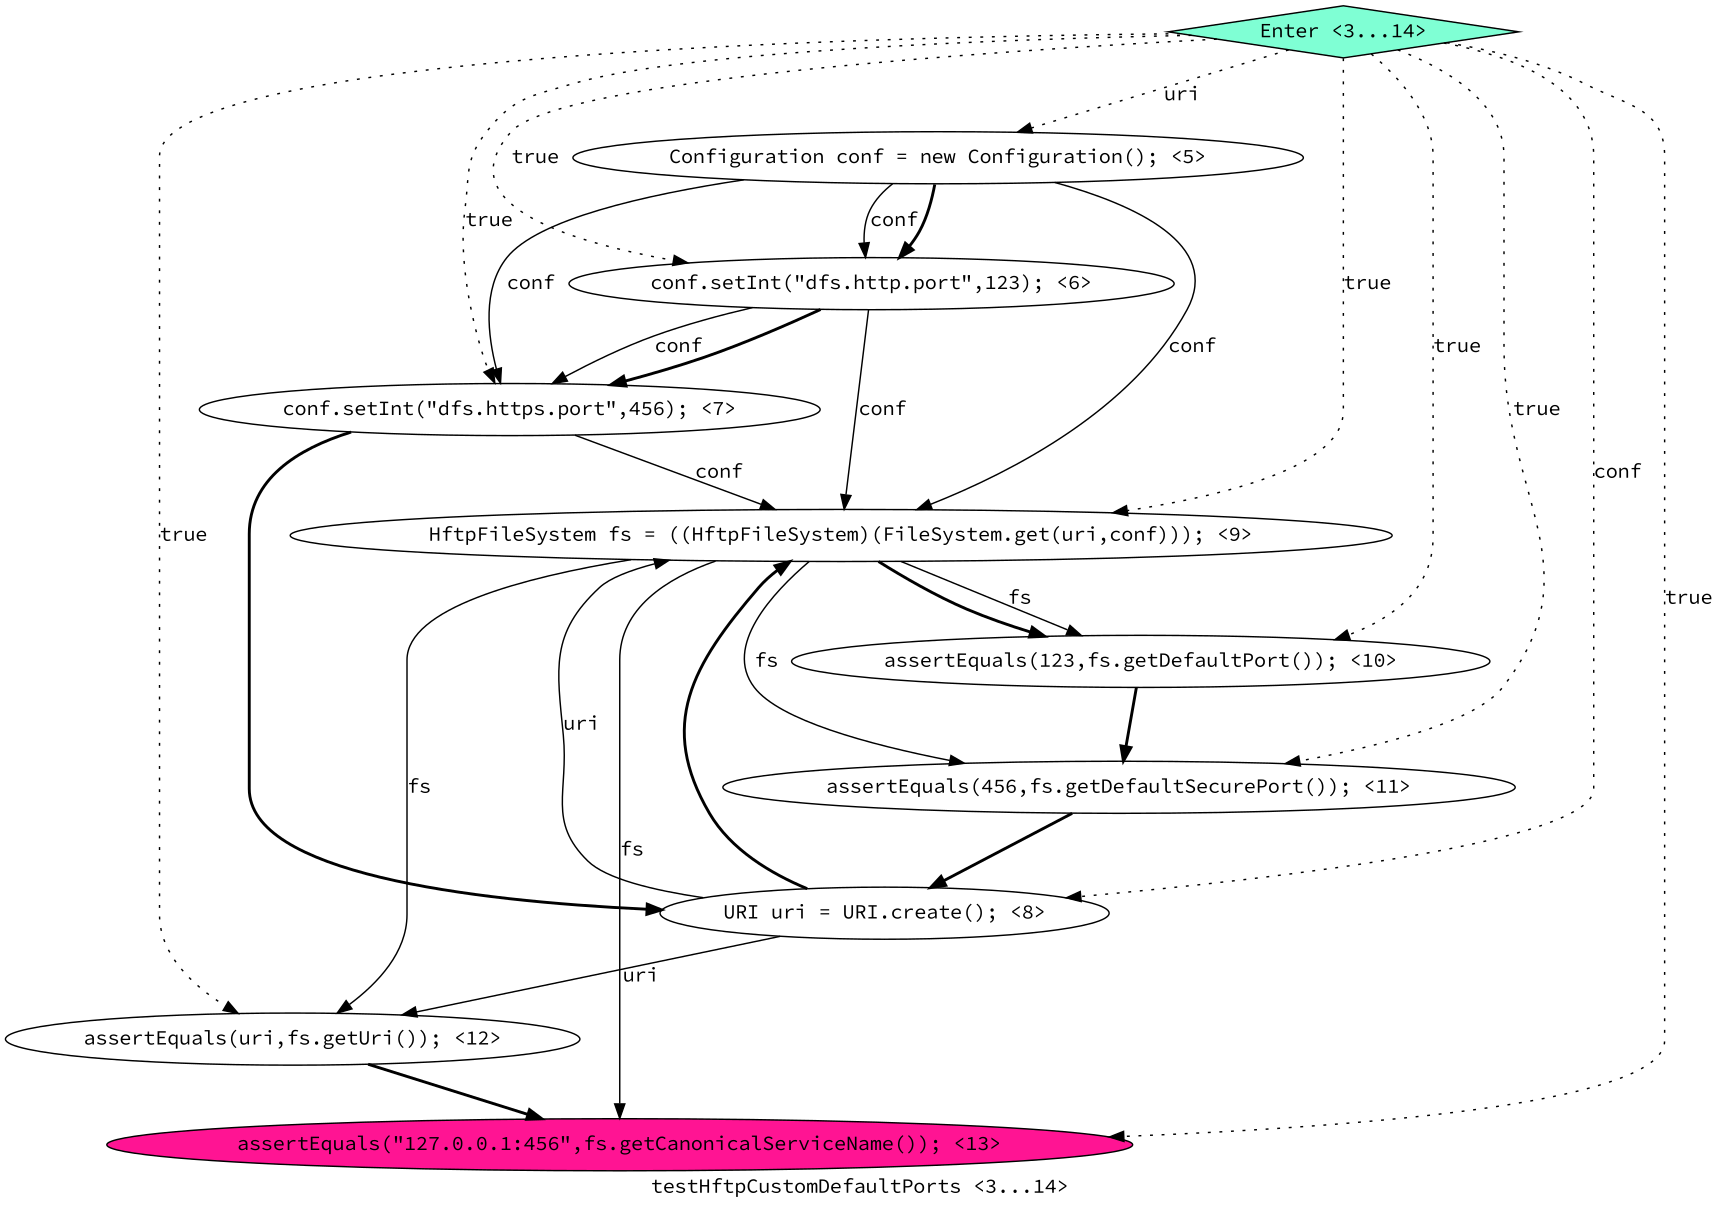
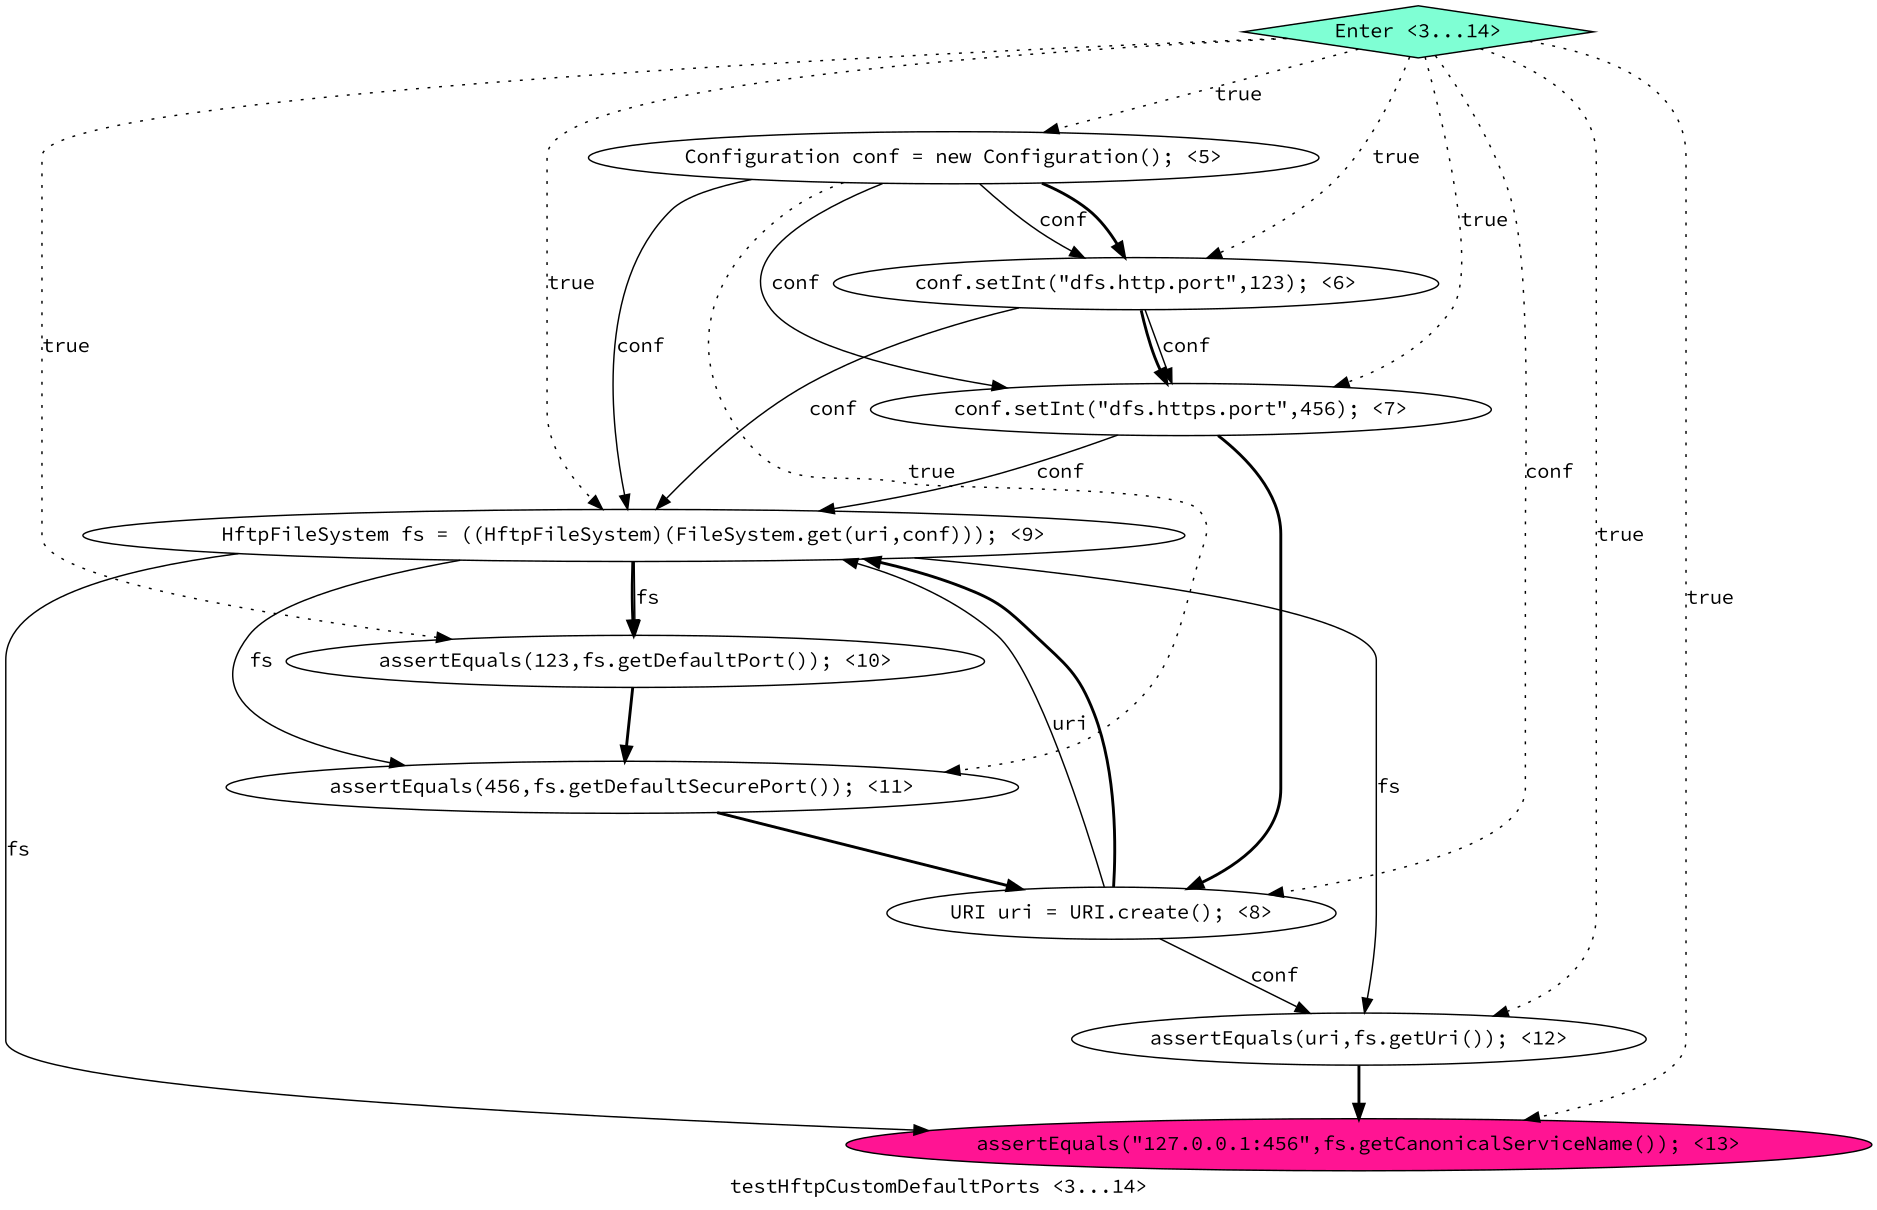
edge "Enter <3...14>" -> "Configuration conf = new Configuration(); <5>": label "uri" -> "true"
edge "Enter <3...14>" -> "assertEquals(456,fs.getDefaultSecurePort()); <11>": now "Configuration conf = new Configuration(); <5>" -> "assertEquals(456,fs.getDefaultSecurePort()); <11>"
edge "URI uri = URI.create(); <8>" -> "assertEquals(uri,fs.getUri()); <12>": label "uri" -> "conf"
